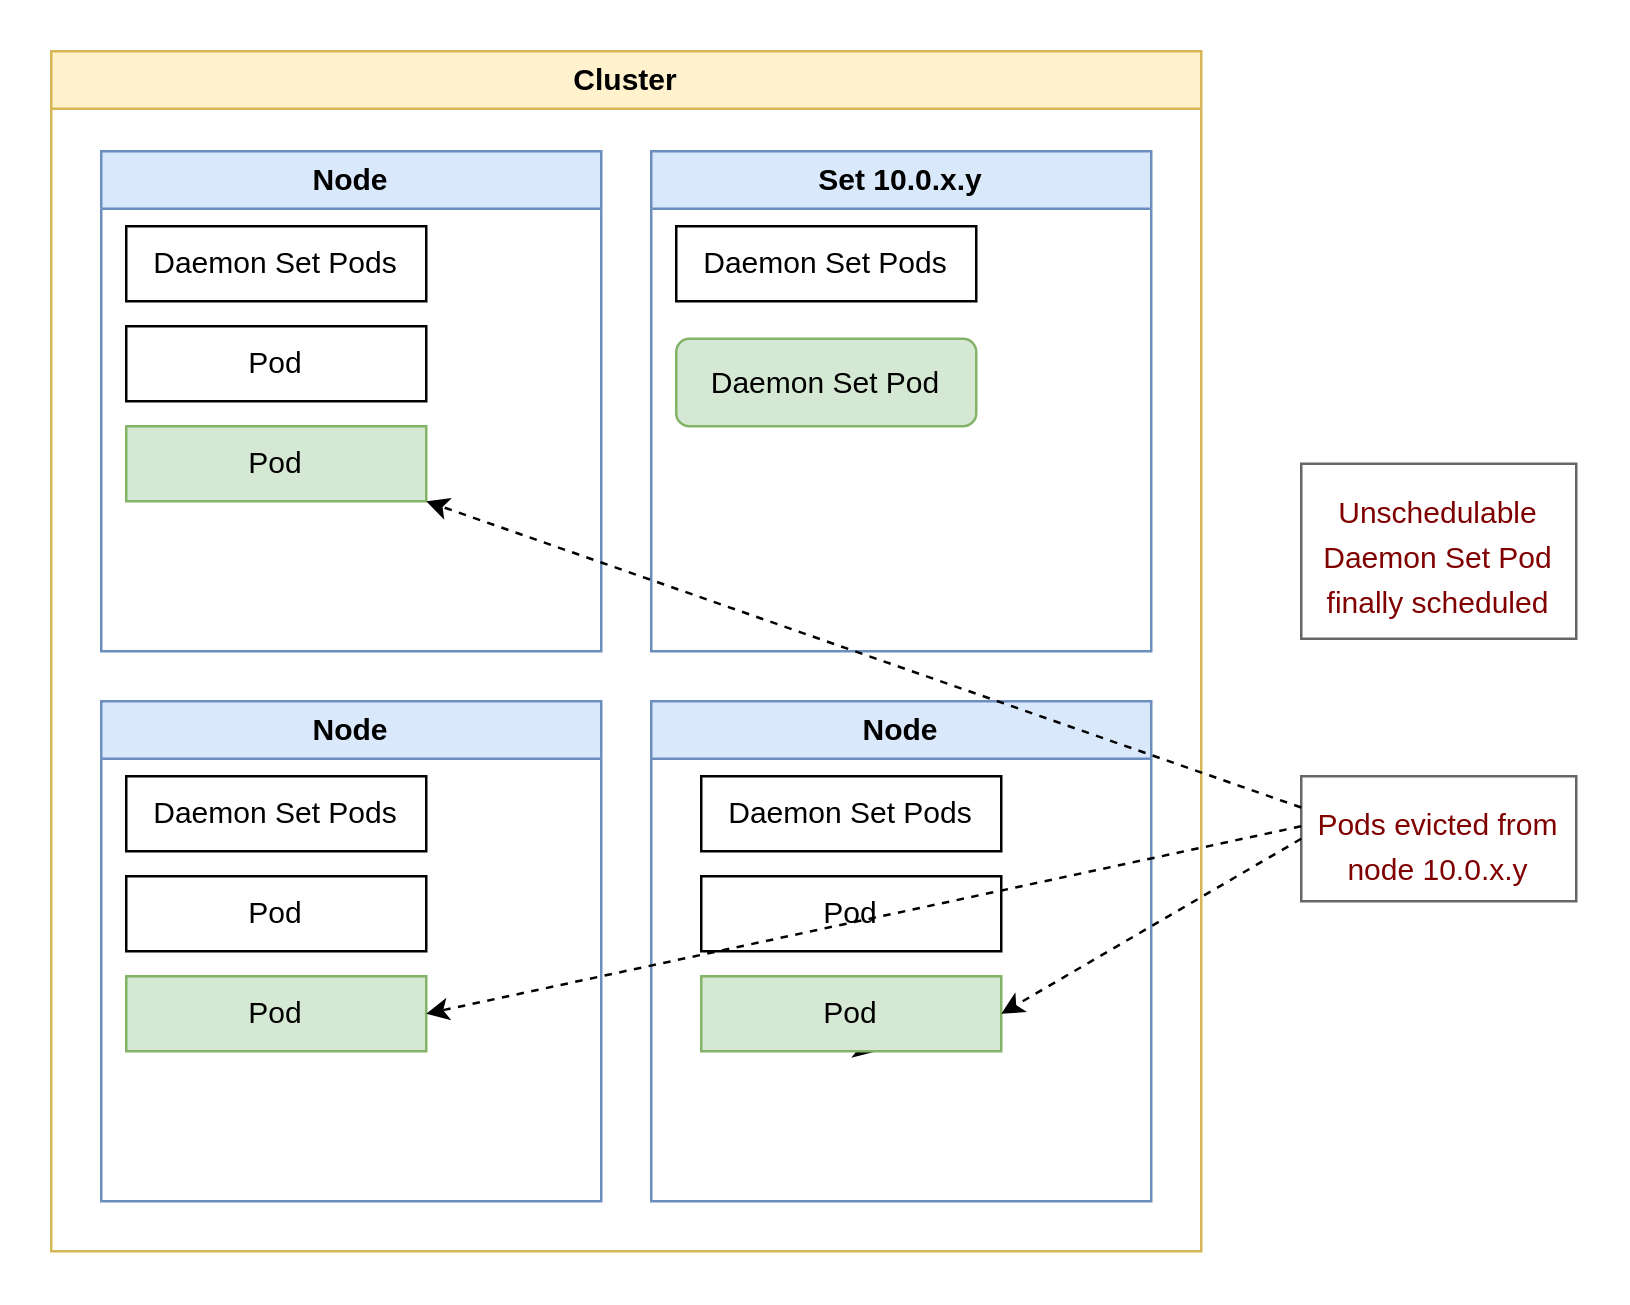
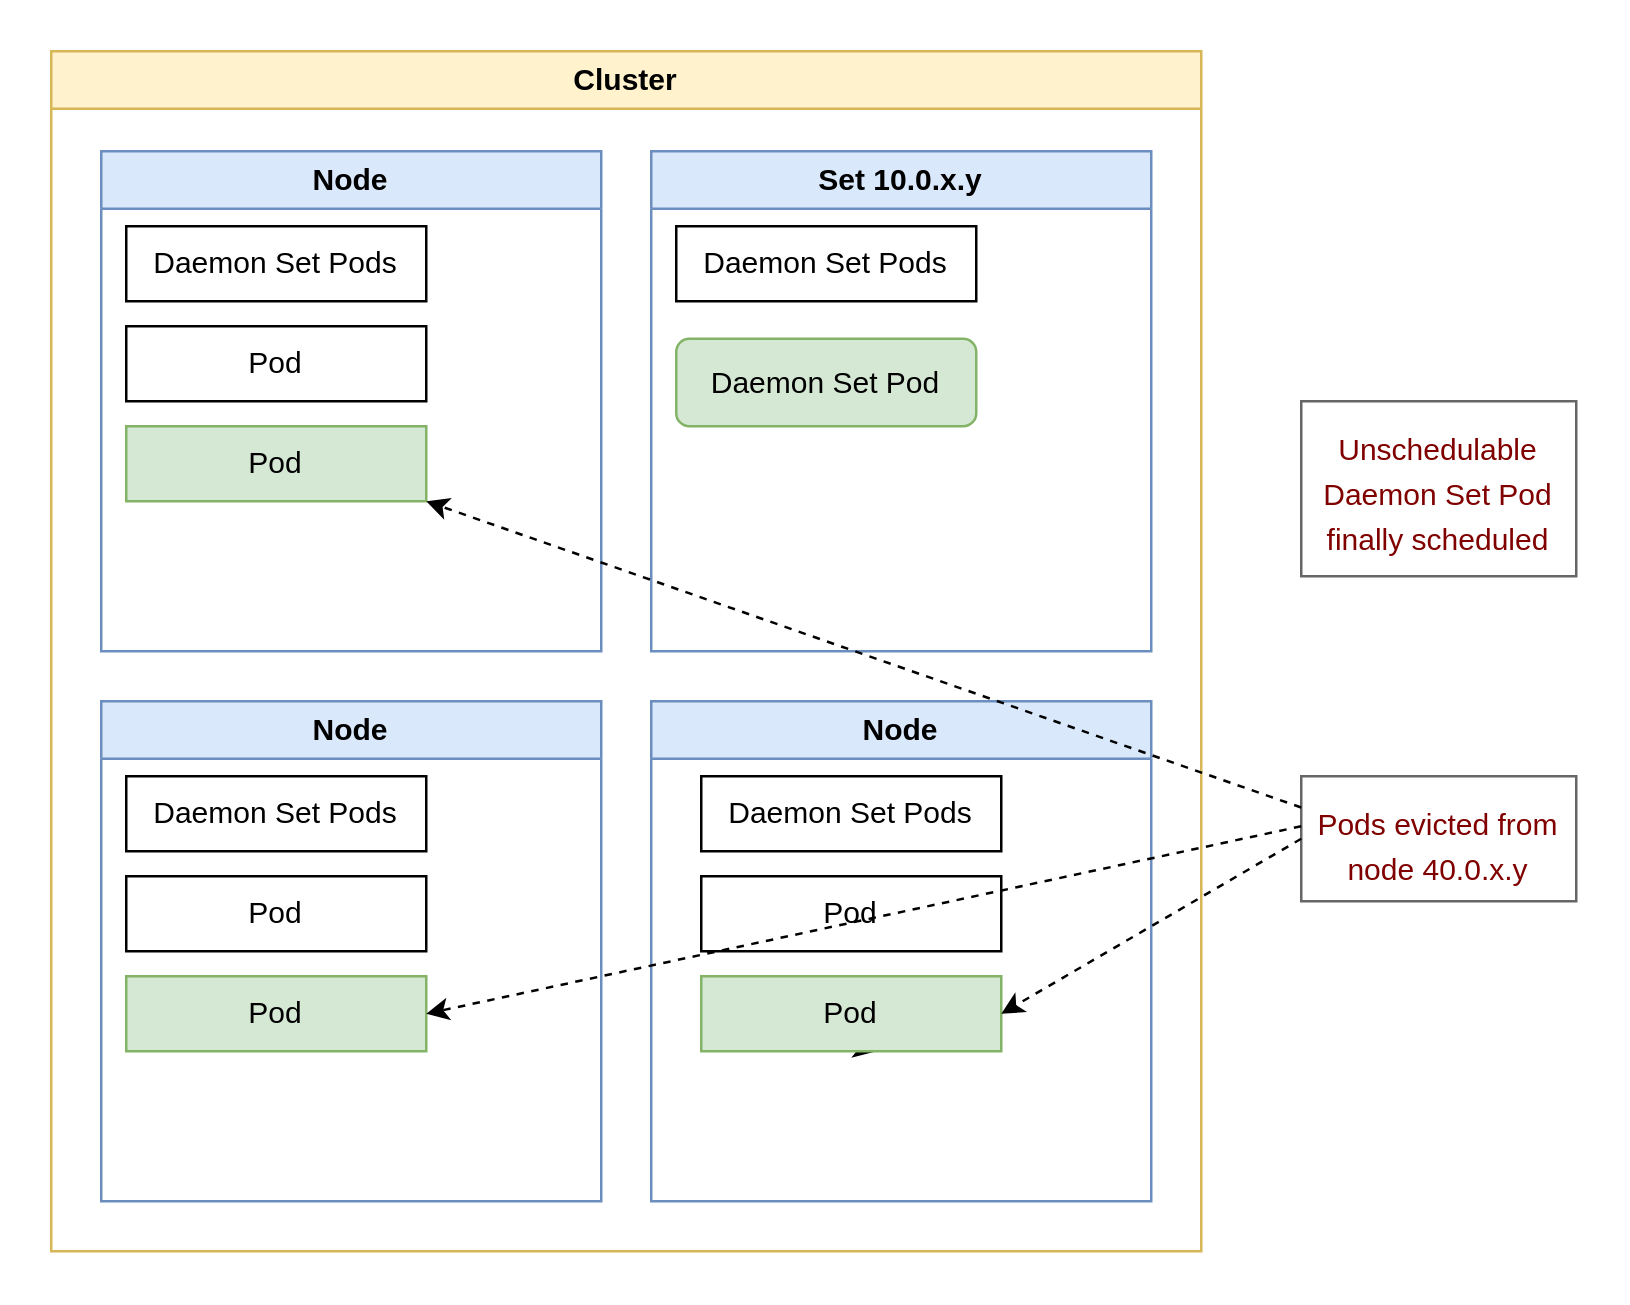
node "Unschedulable Daemon Set Pod finally scheduled": moved (1439, 551) -> (1439, 489)
node "Pods evicted from node 10.0.x.y": label "Pods evicted from node 10.0.x.y" -> "Pods evicted from node 40.0.x.y"
